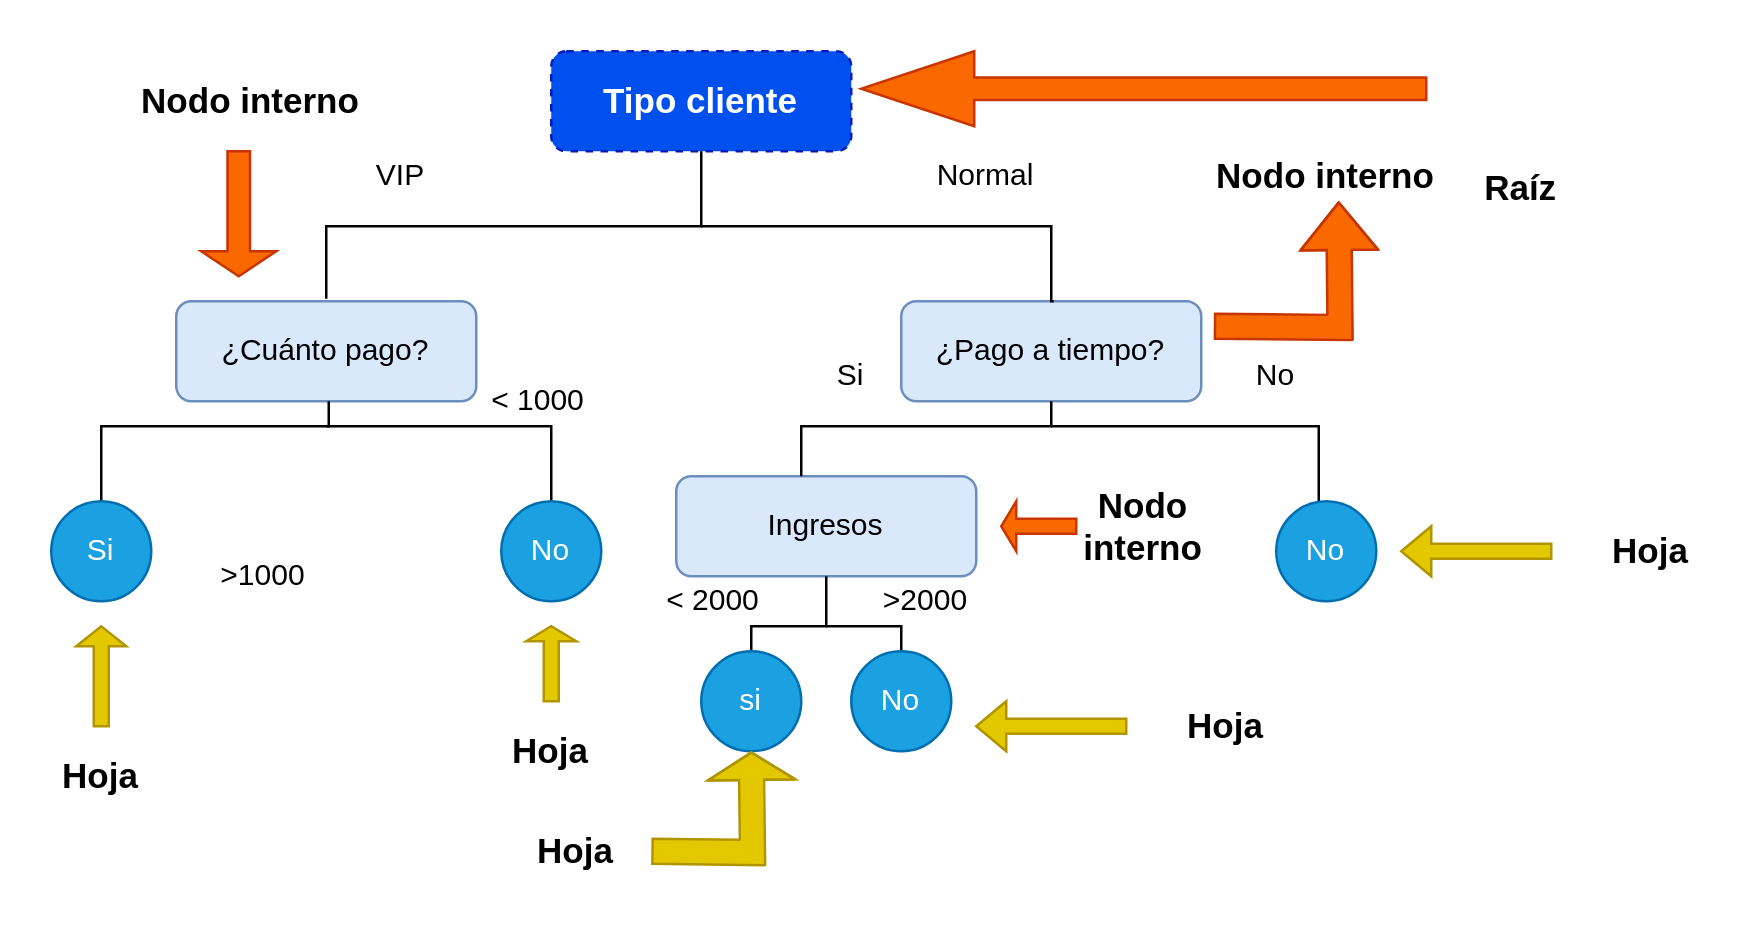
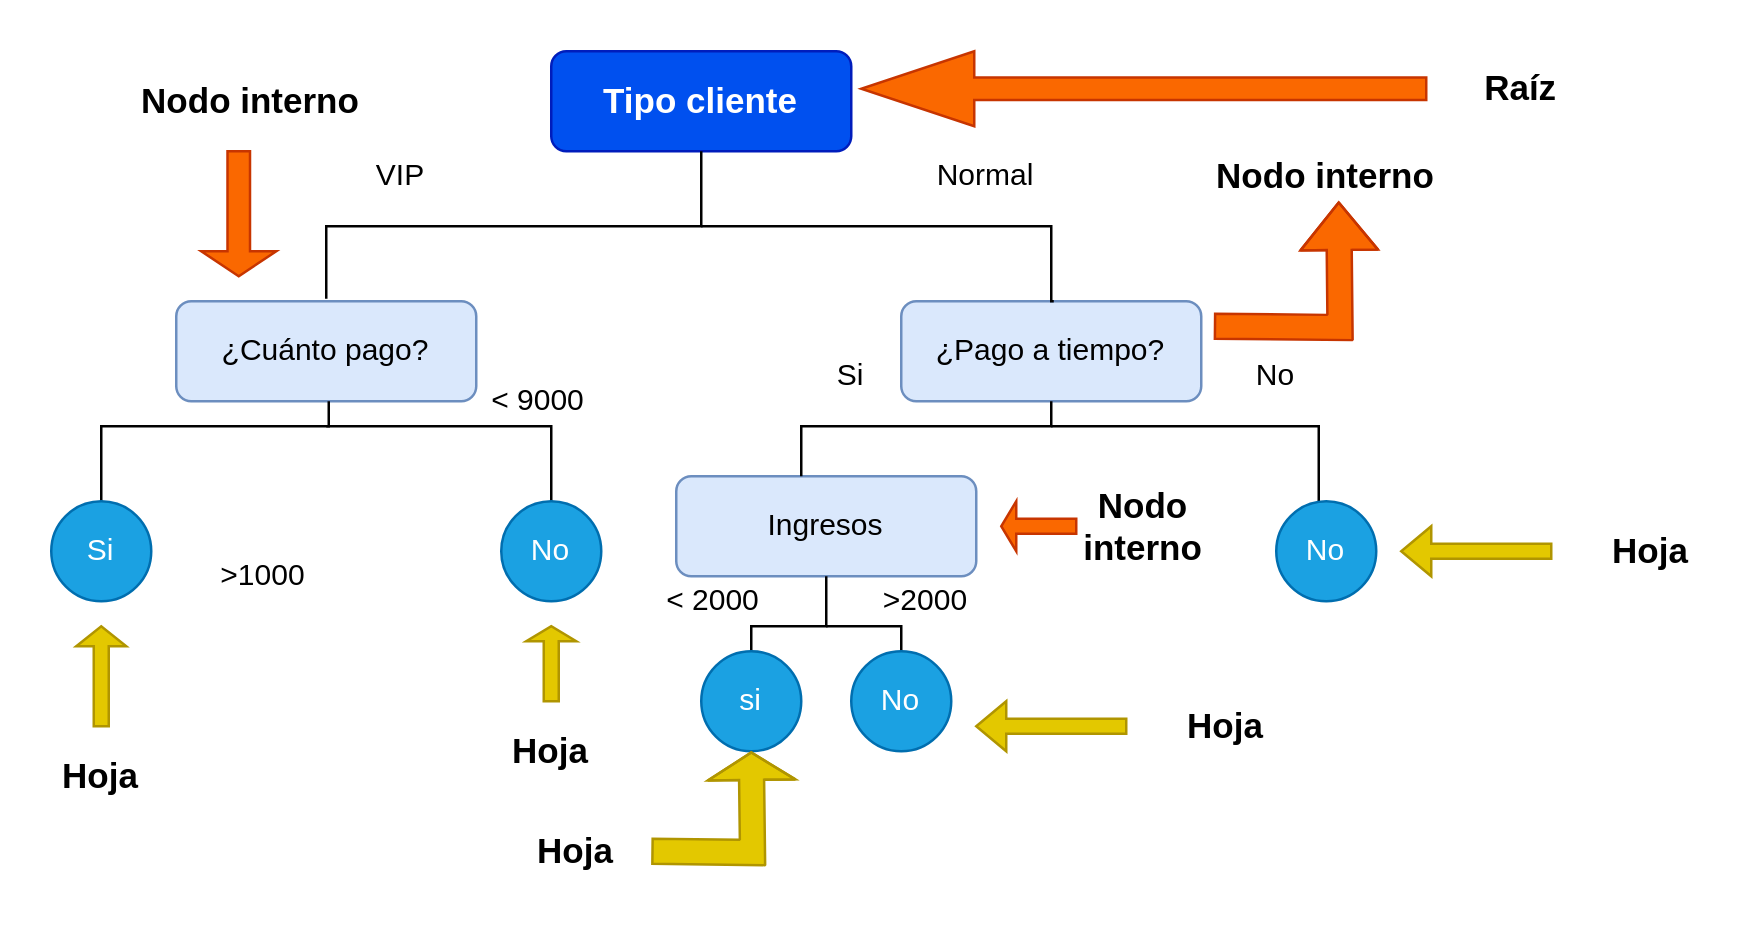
node "Tipo cliente": style dashed -> solid
node "Raíz": moved (1526, 189) -> (1526, 89)
node "< 1000": label "< 1000" -> "< 9000"
